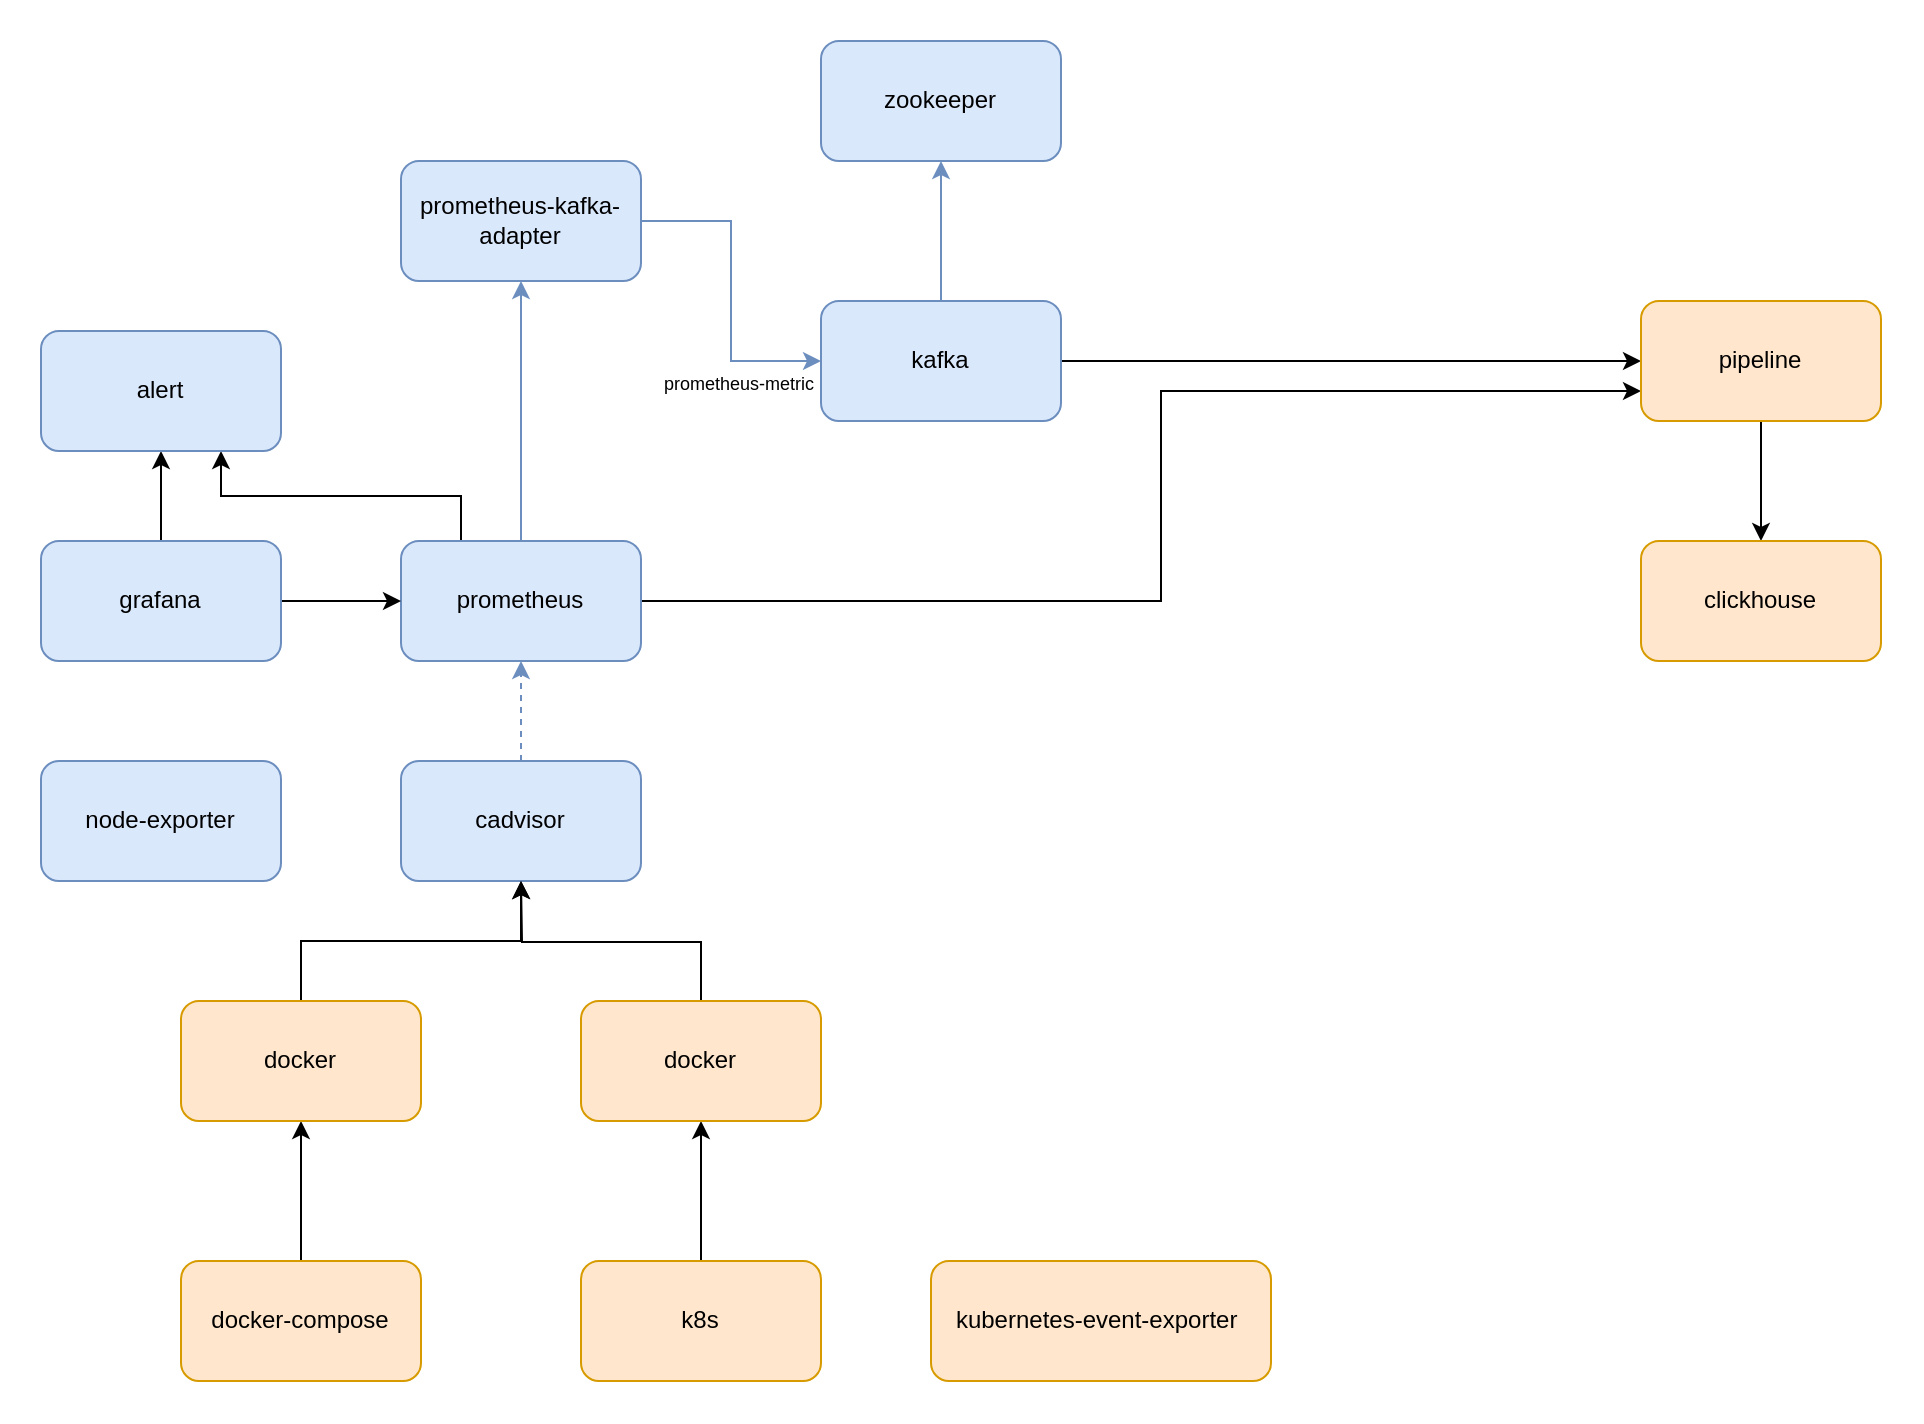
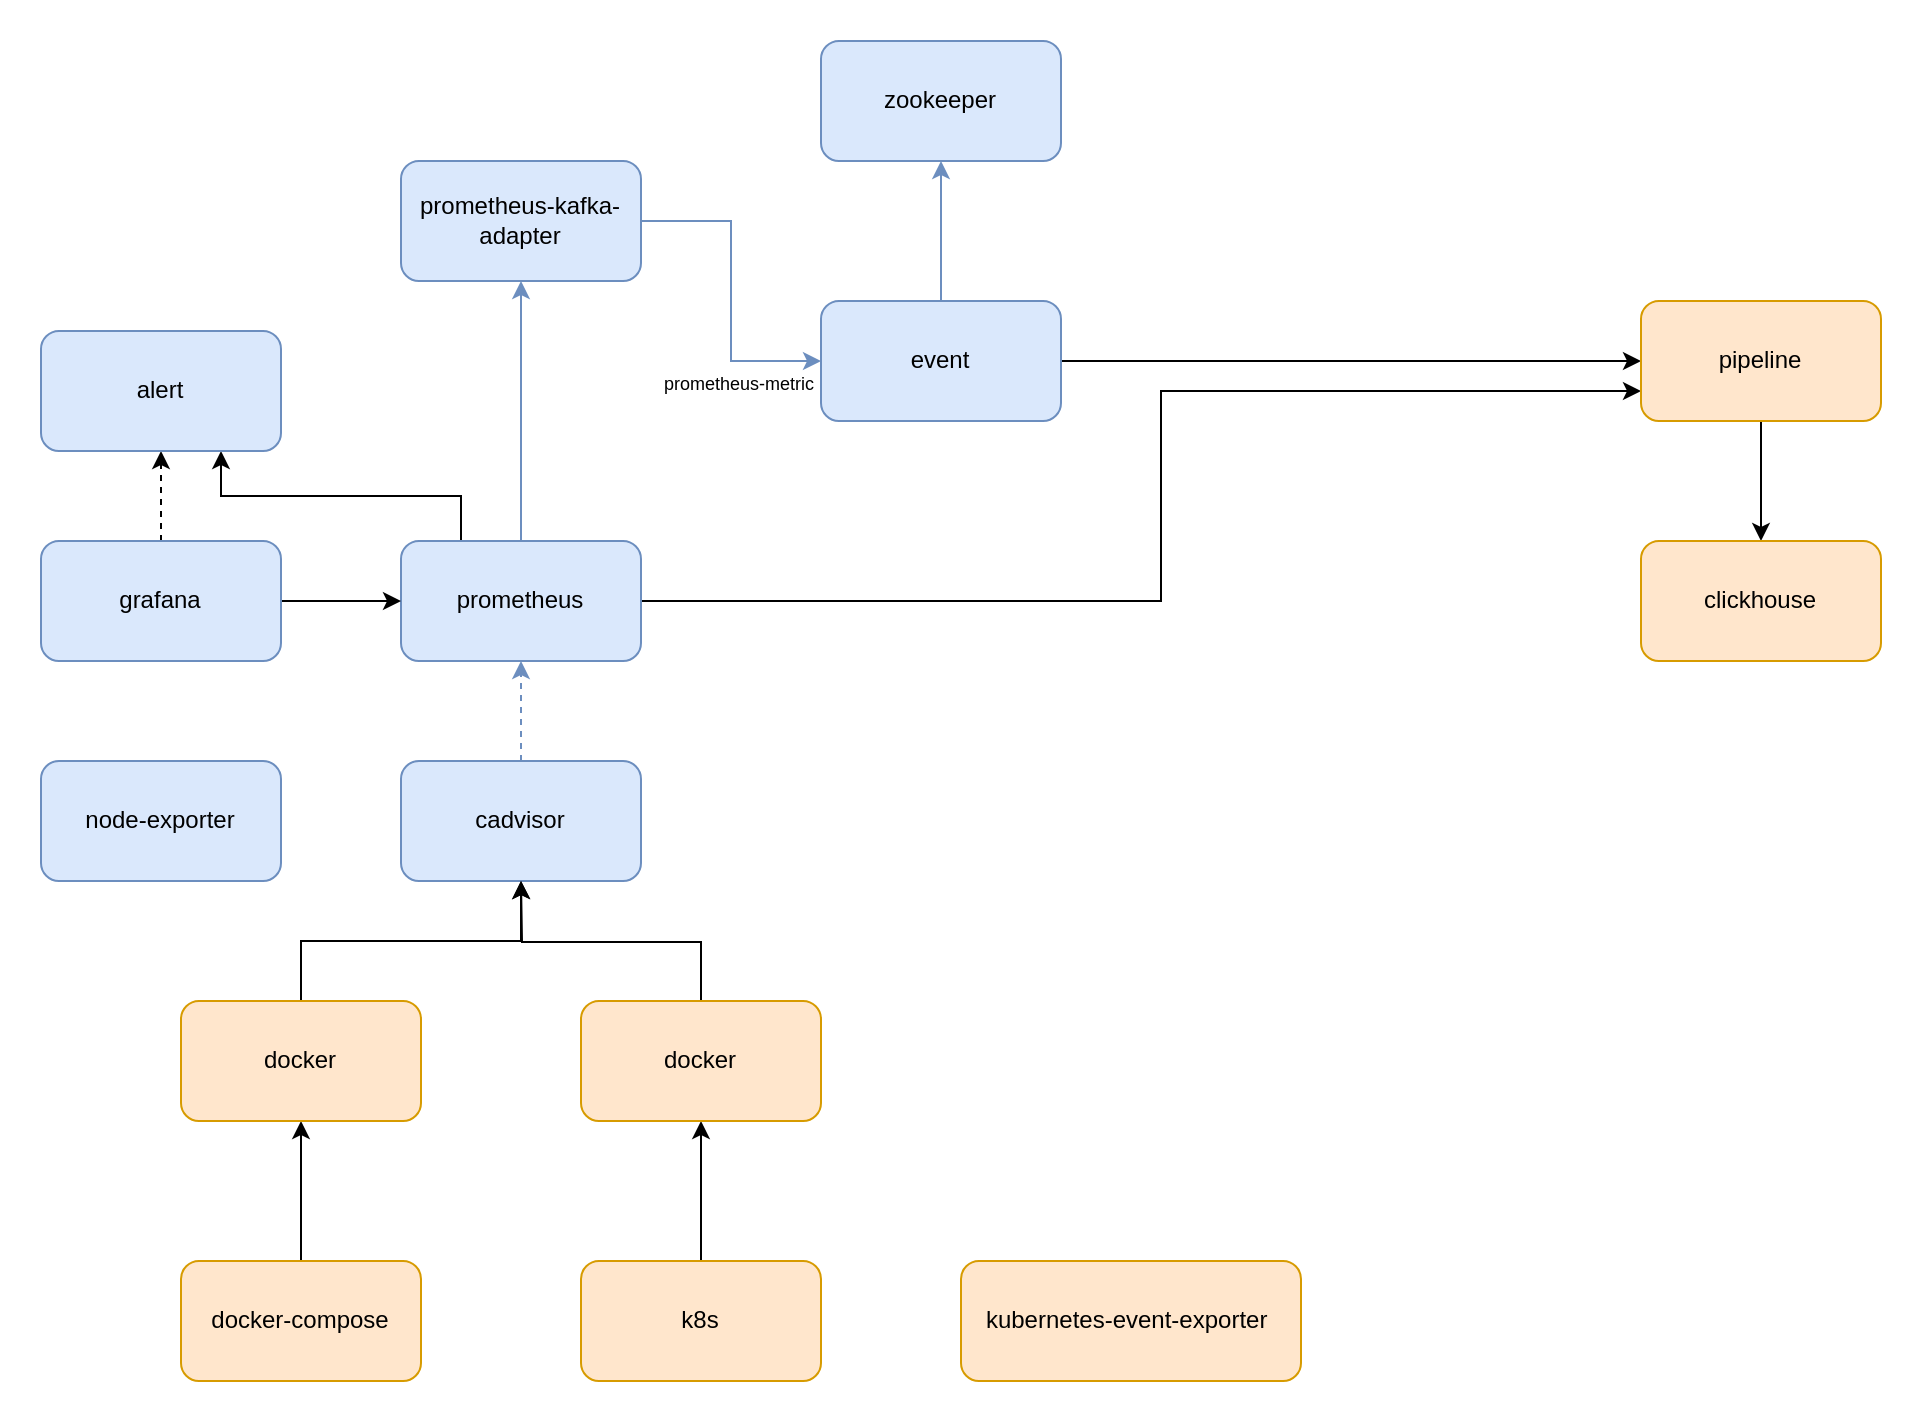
node "kafka": label "kafka" -> "event"
edge "grafana" -> "alert": style solid -> dashed
node "kubernetes-event-exporter": moved (1101, 1321) -> (1131, 1321)
